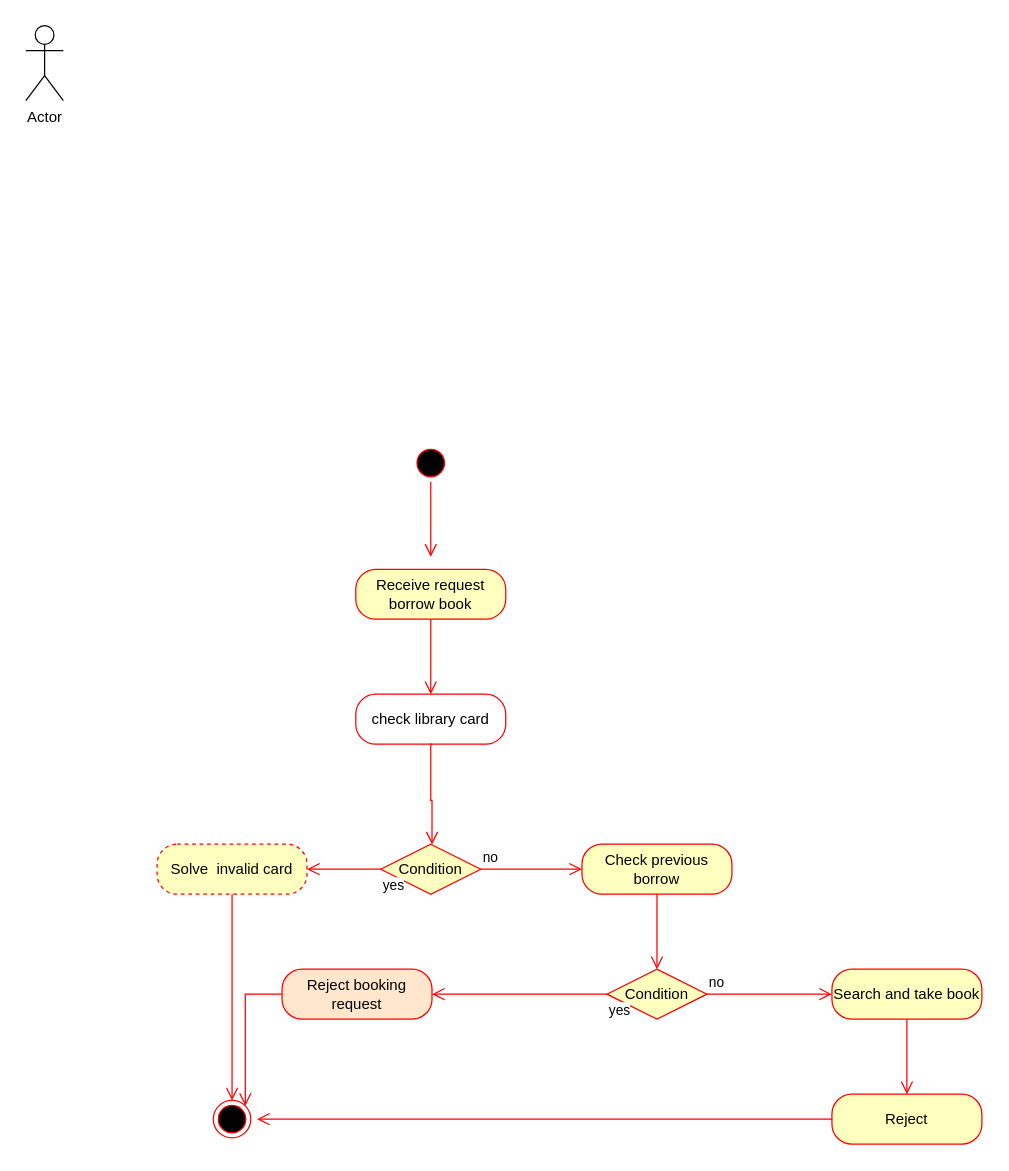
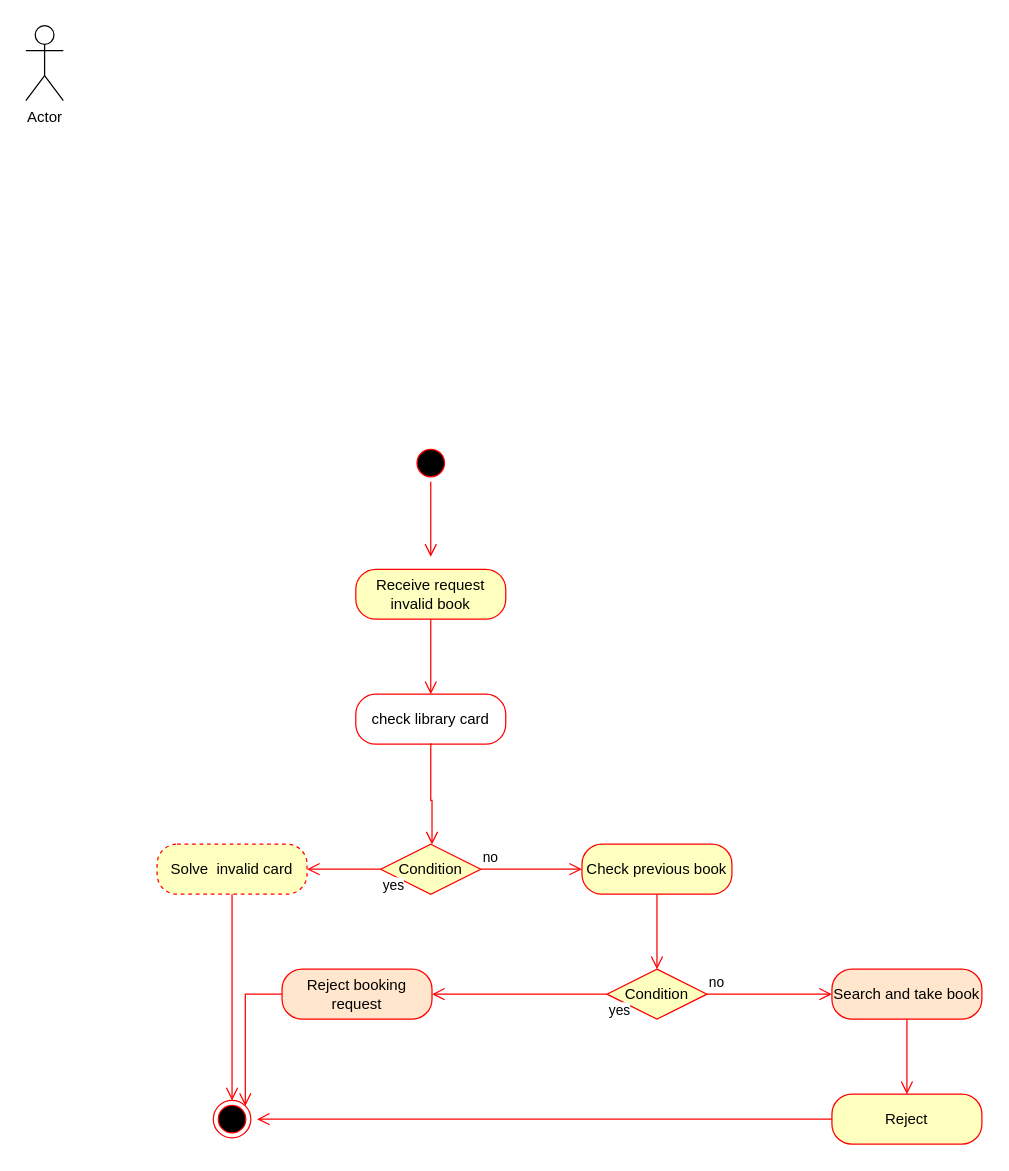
node "Receive request borrow book": label "Receive request borrow book" -> "Receive request invalid book"
node "Check previous borrow": label "Check previous borrow" -> "Check previous book"
node "Search and take book": fillcolor #ffffc0 -> #ffe6cc
